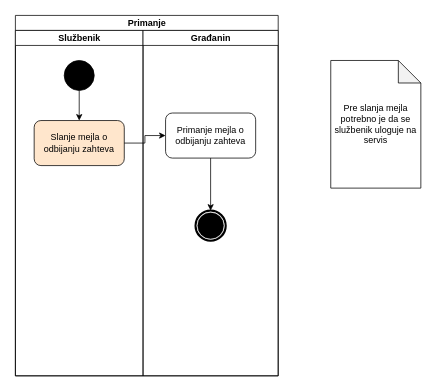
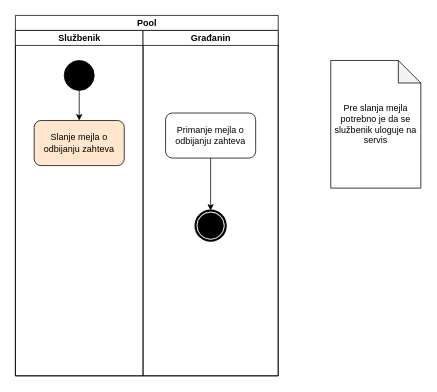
node "Primanje": label "Primanje" -> "Pool"
edge "Slanje mejla o odbijanju zahteva" -> "Primanje mejla o odbijanju zahteva": removed
